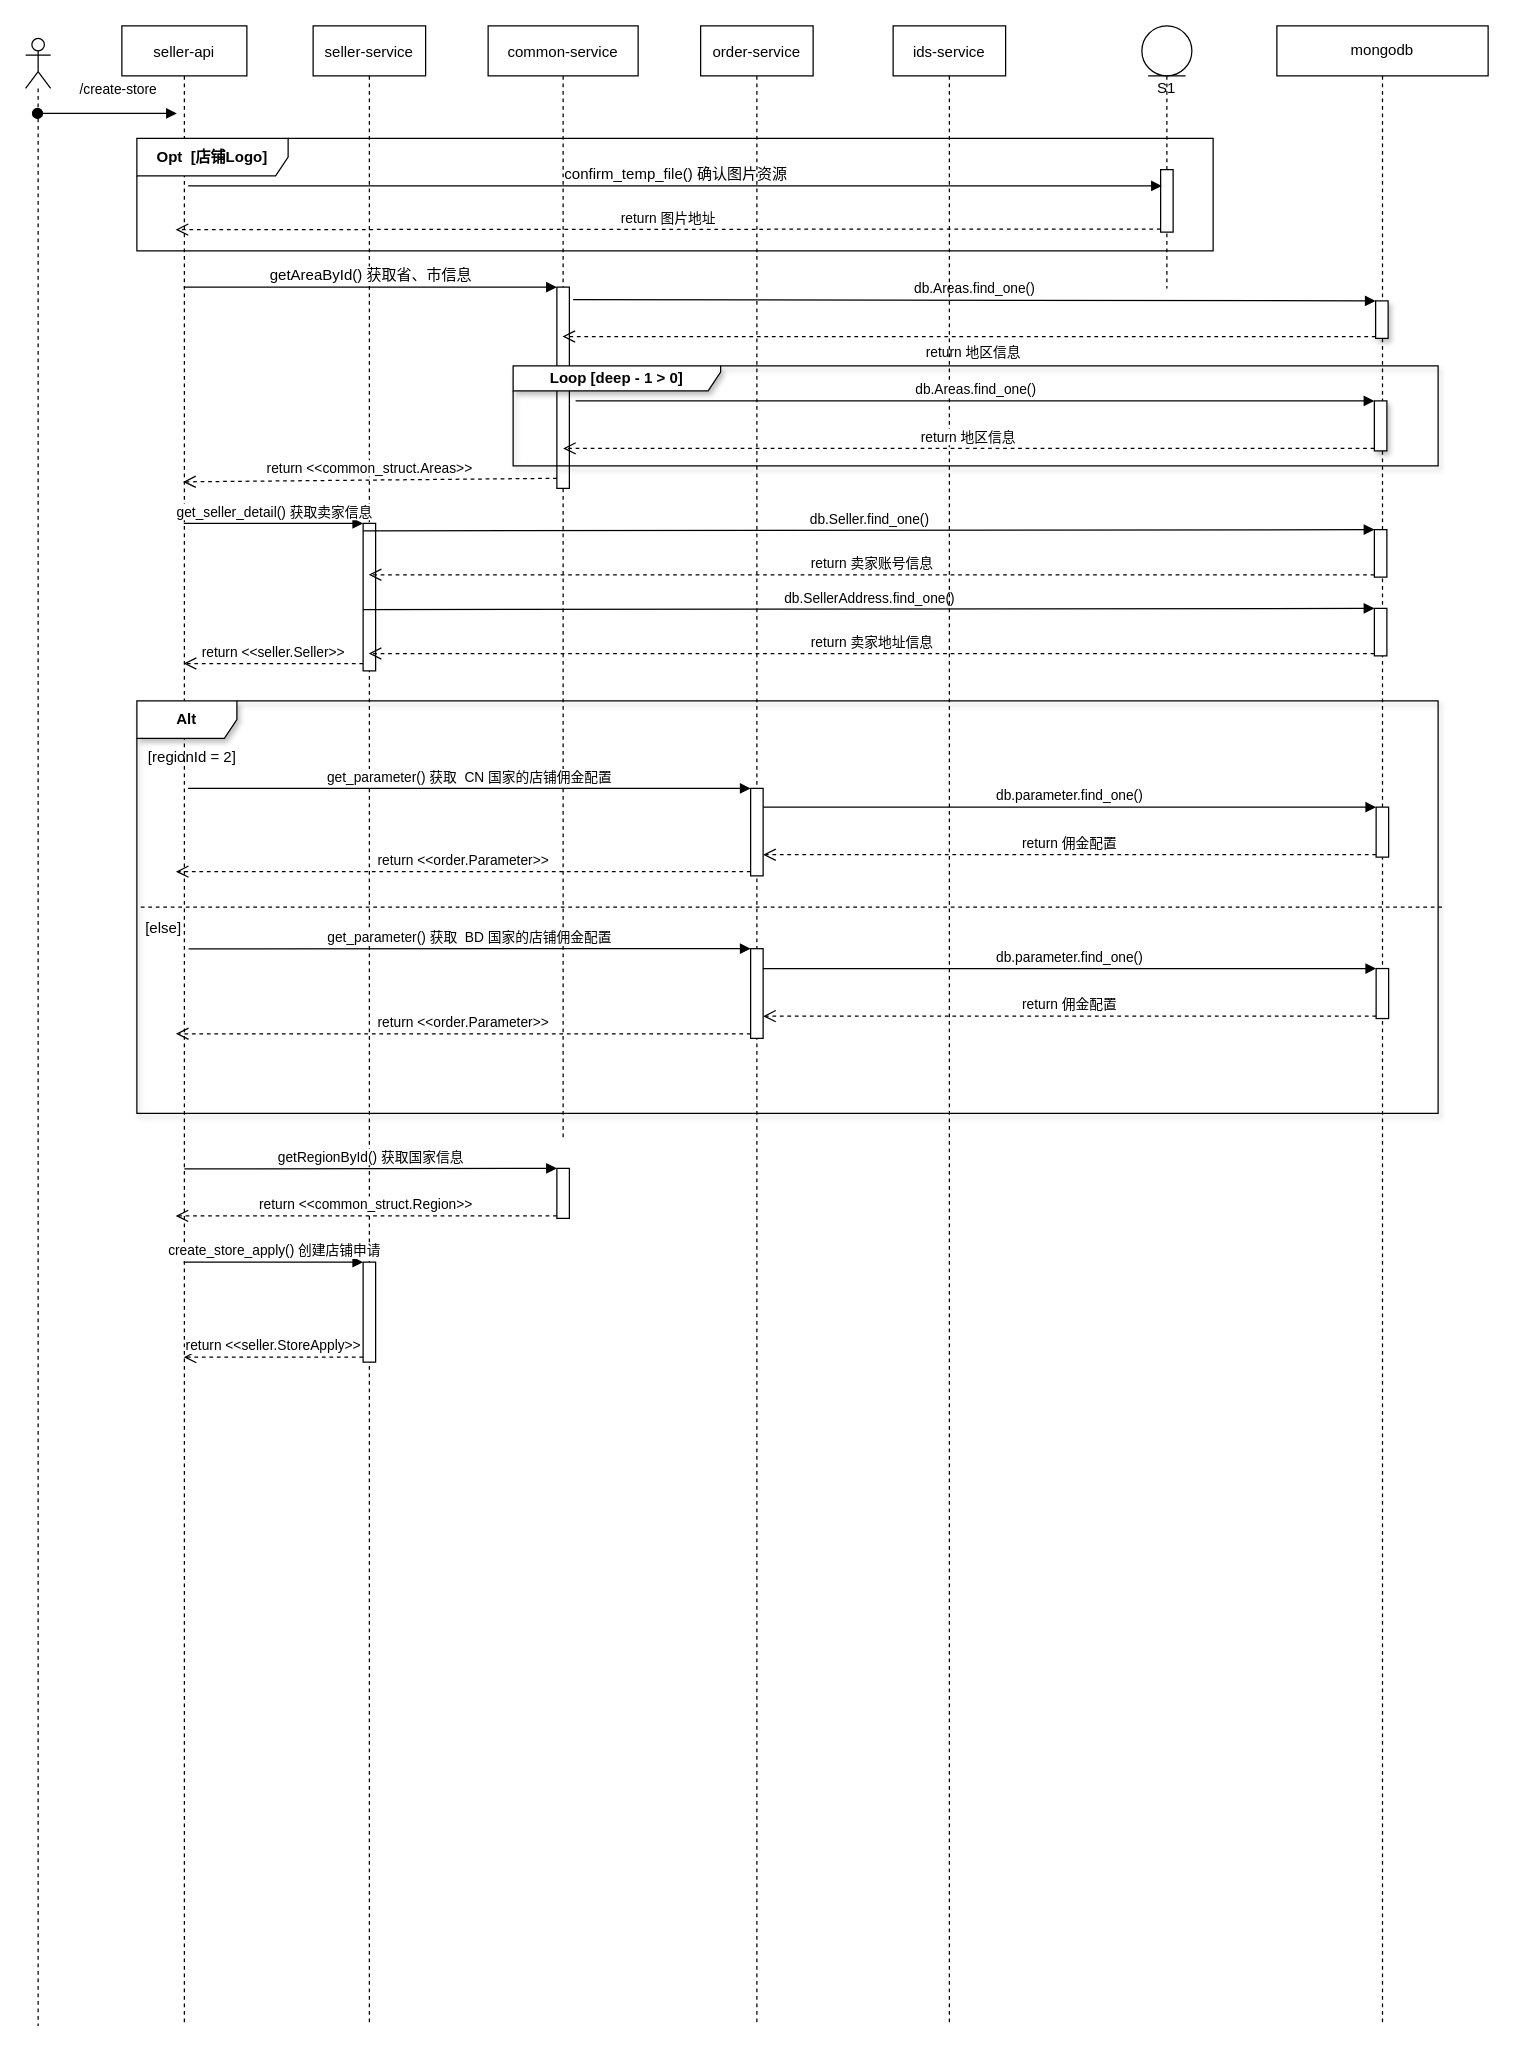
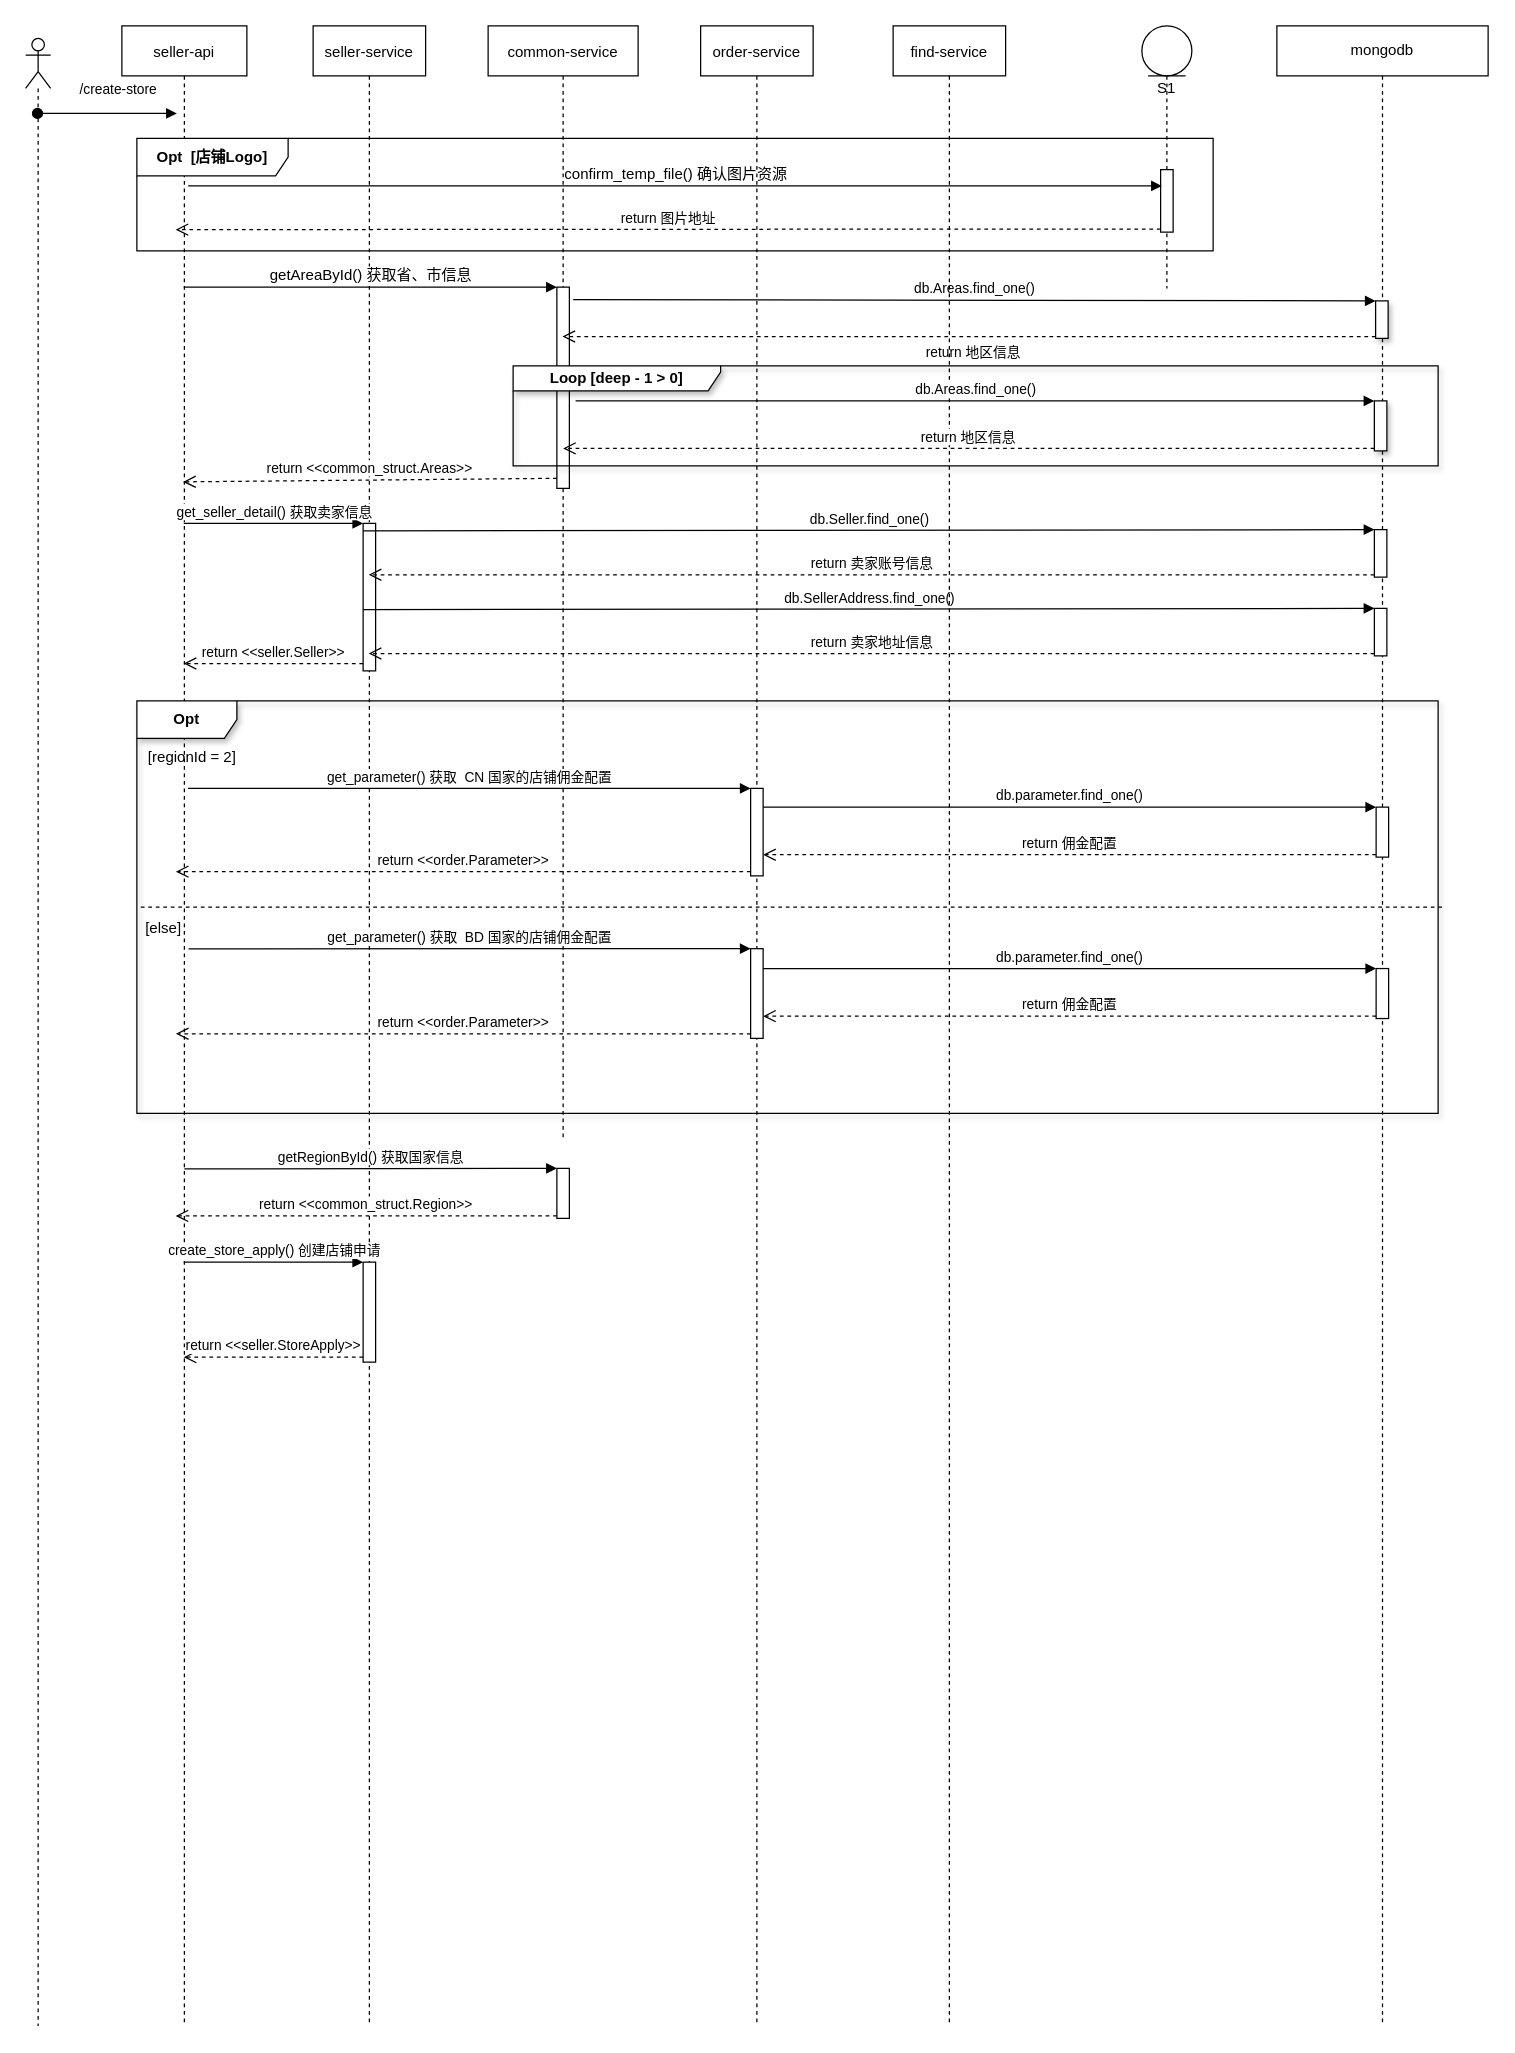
node "ids-service": label "ids-service" -> "find-service"
node "Alt": label "Alt" -> "Opt"
